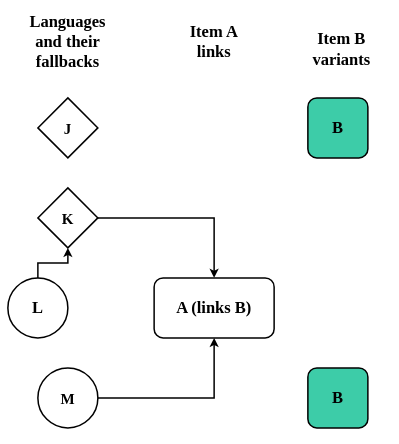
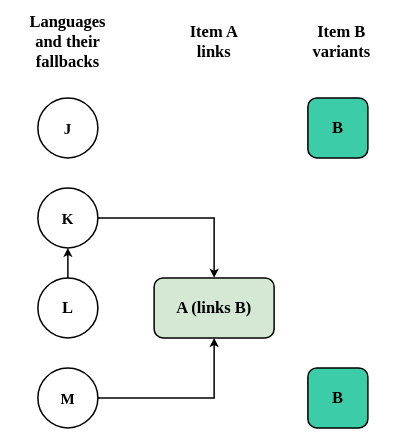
node "Item B variants": moved (342, 49) -> (342, 42)
node "J": shape diamond -> ellipse
node "K": shape diamond -> ellipse
node "L": moved (38, 308) -> (68, 308)
node "A (links B)": fillcolor #ffffff -> #d5e8d4
